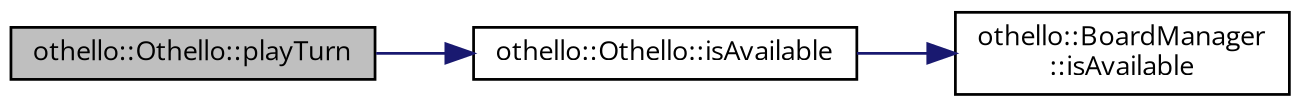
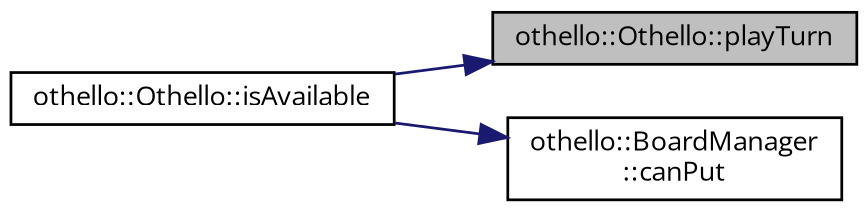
edge "othello::Othello::playTurn" -> "othello::Othello::isAvailable": reversed
node "othello::BoardManager ::isAvailable": label "othello::BoardManager ::isAvailable" -> "othello::BoardManager ::canPut"
